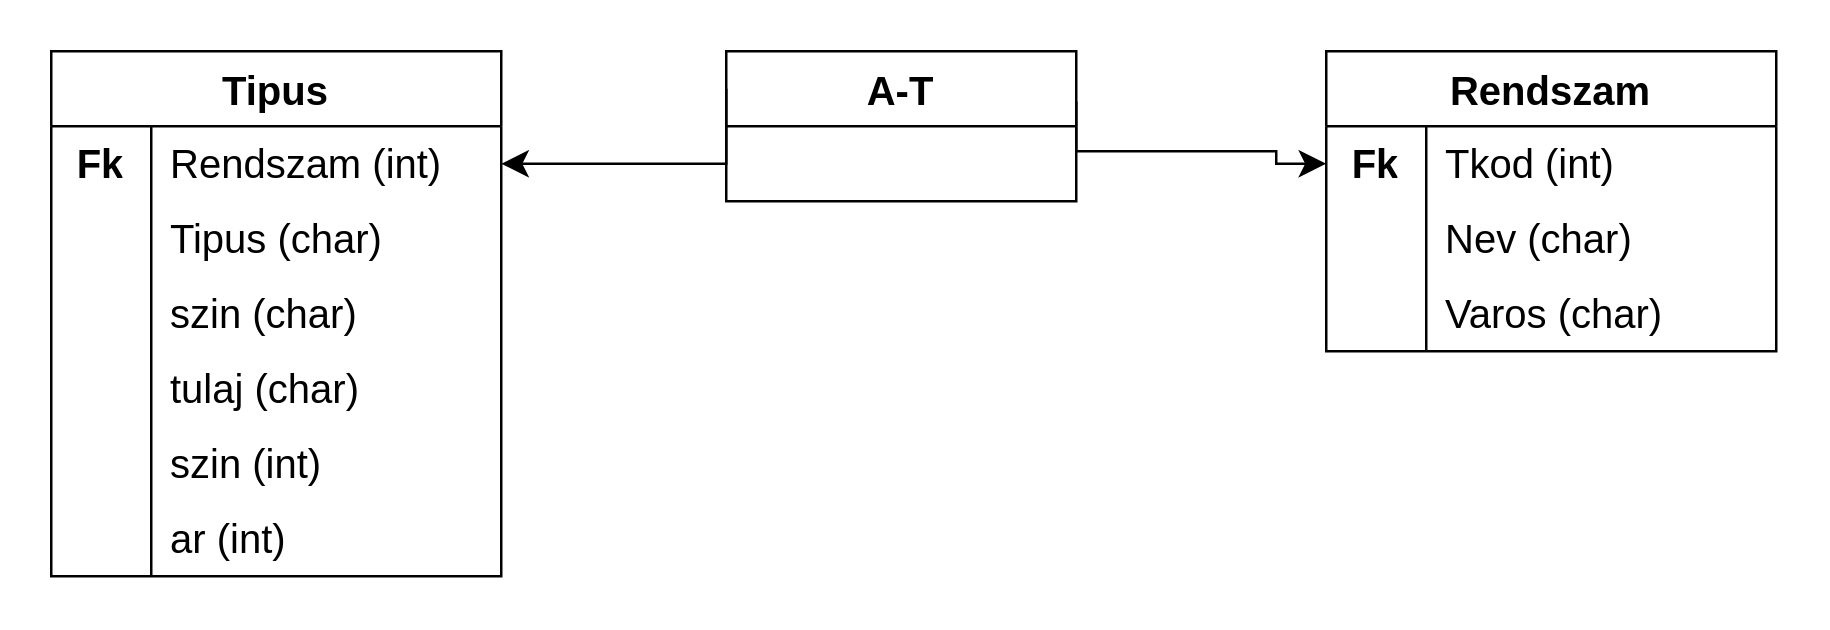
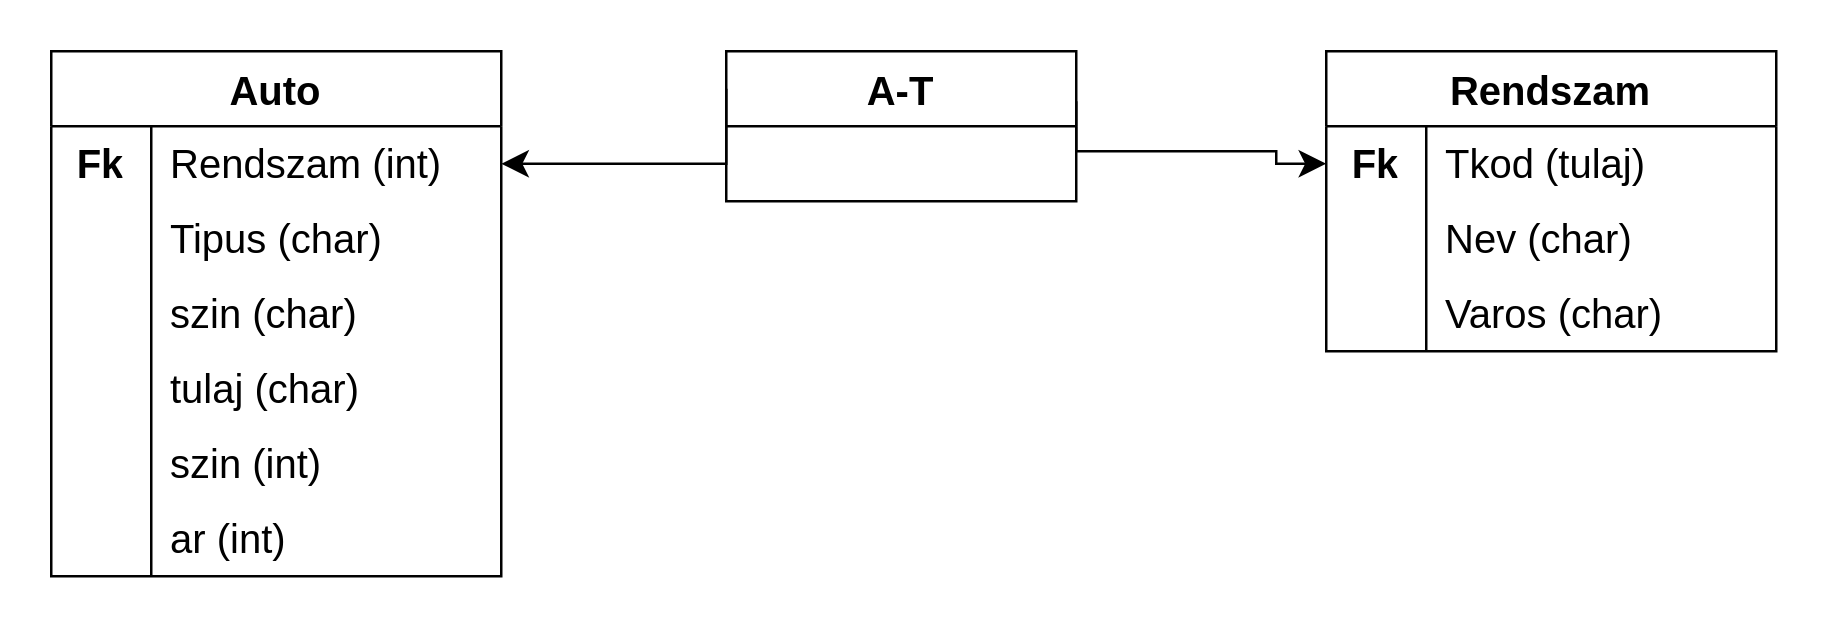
node "Tipus": label "Tipus" -> "Auto"
node "Tkod (int)": label "Tkod (int)" -> "Tkod (tulaj)"
